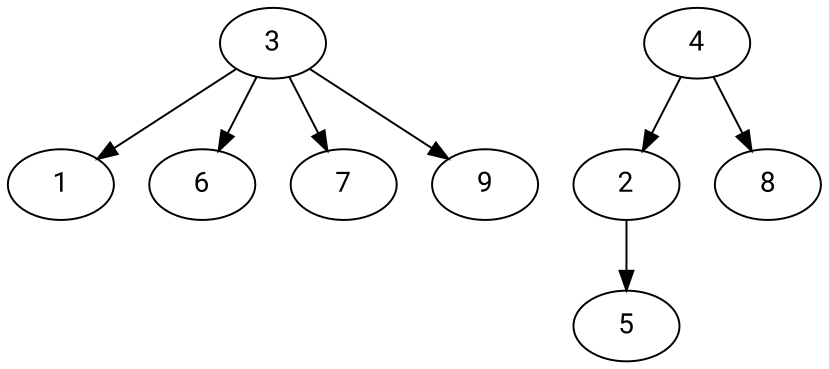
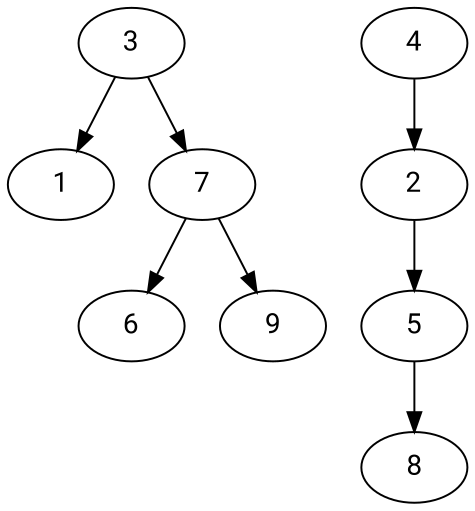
edge "3" -> "6": now "7" -> "6"
edge "4" -> "8": now "5" -> "8"
edge "3" -> "9": now "7" -> "9"
